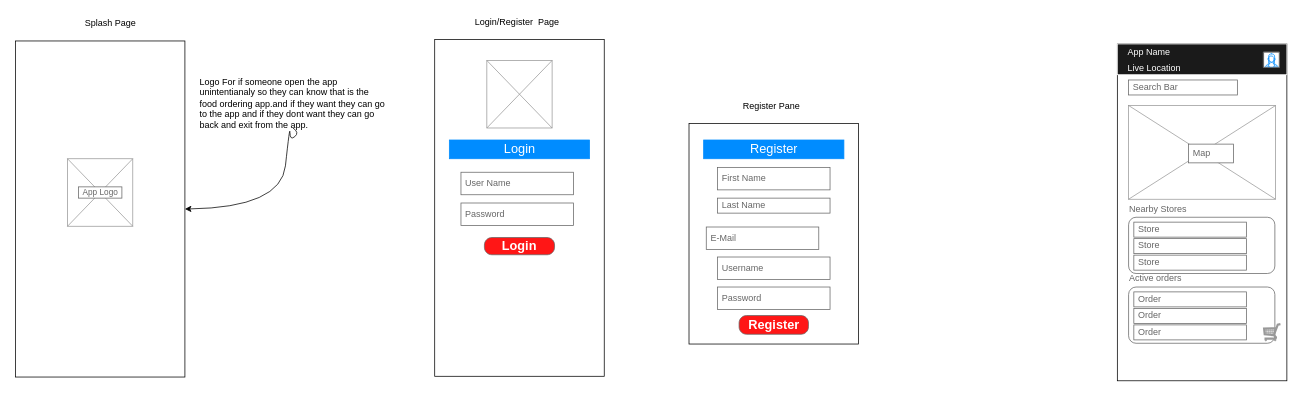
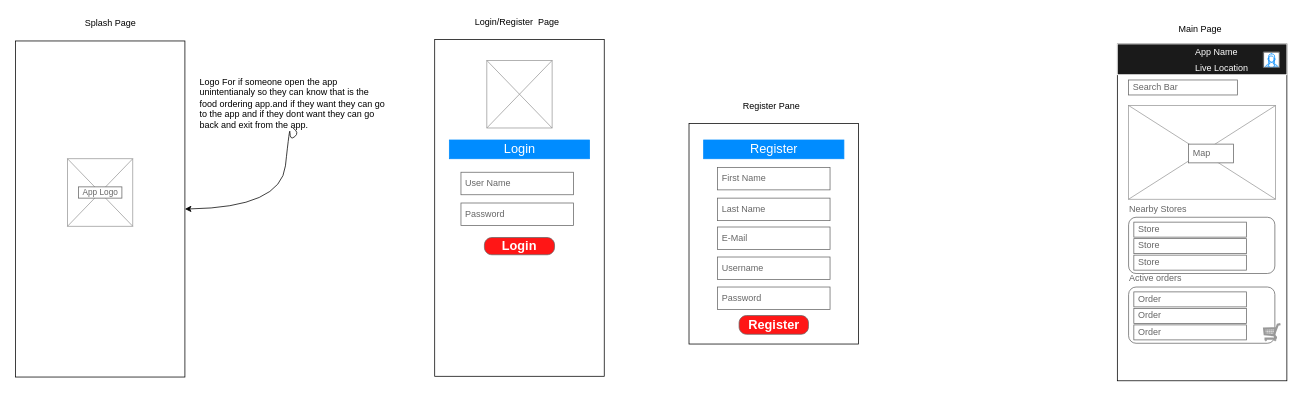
node "Main Page": added
node "App Name Live Location": moved (1153, 60) -> (1220, 60)
node "Last Name": size 113x15 -> 113x23
node "E-Mail": moved (762, 238) -> (774, 238)
